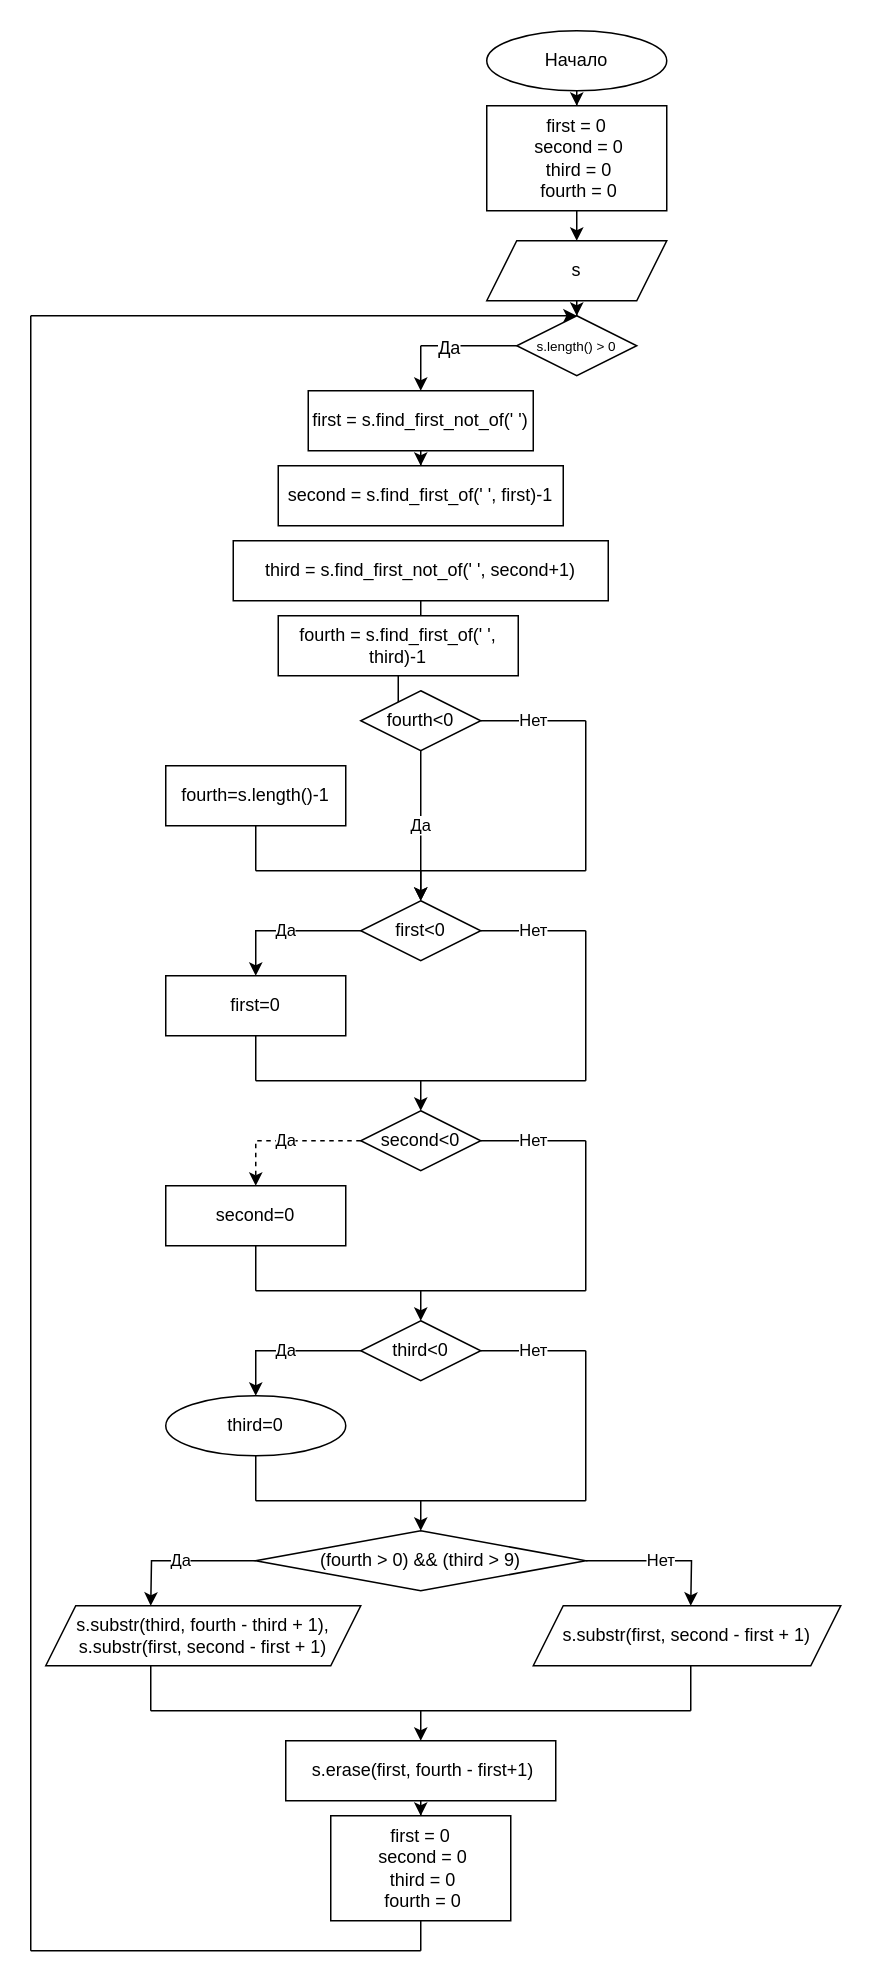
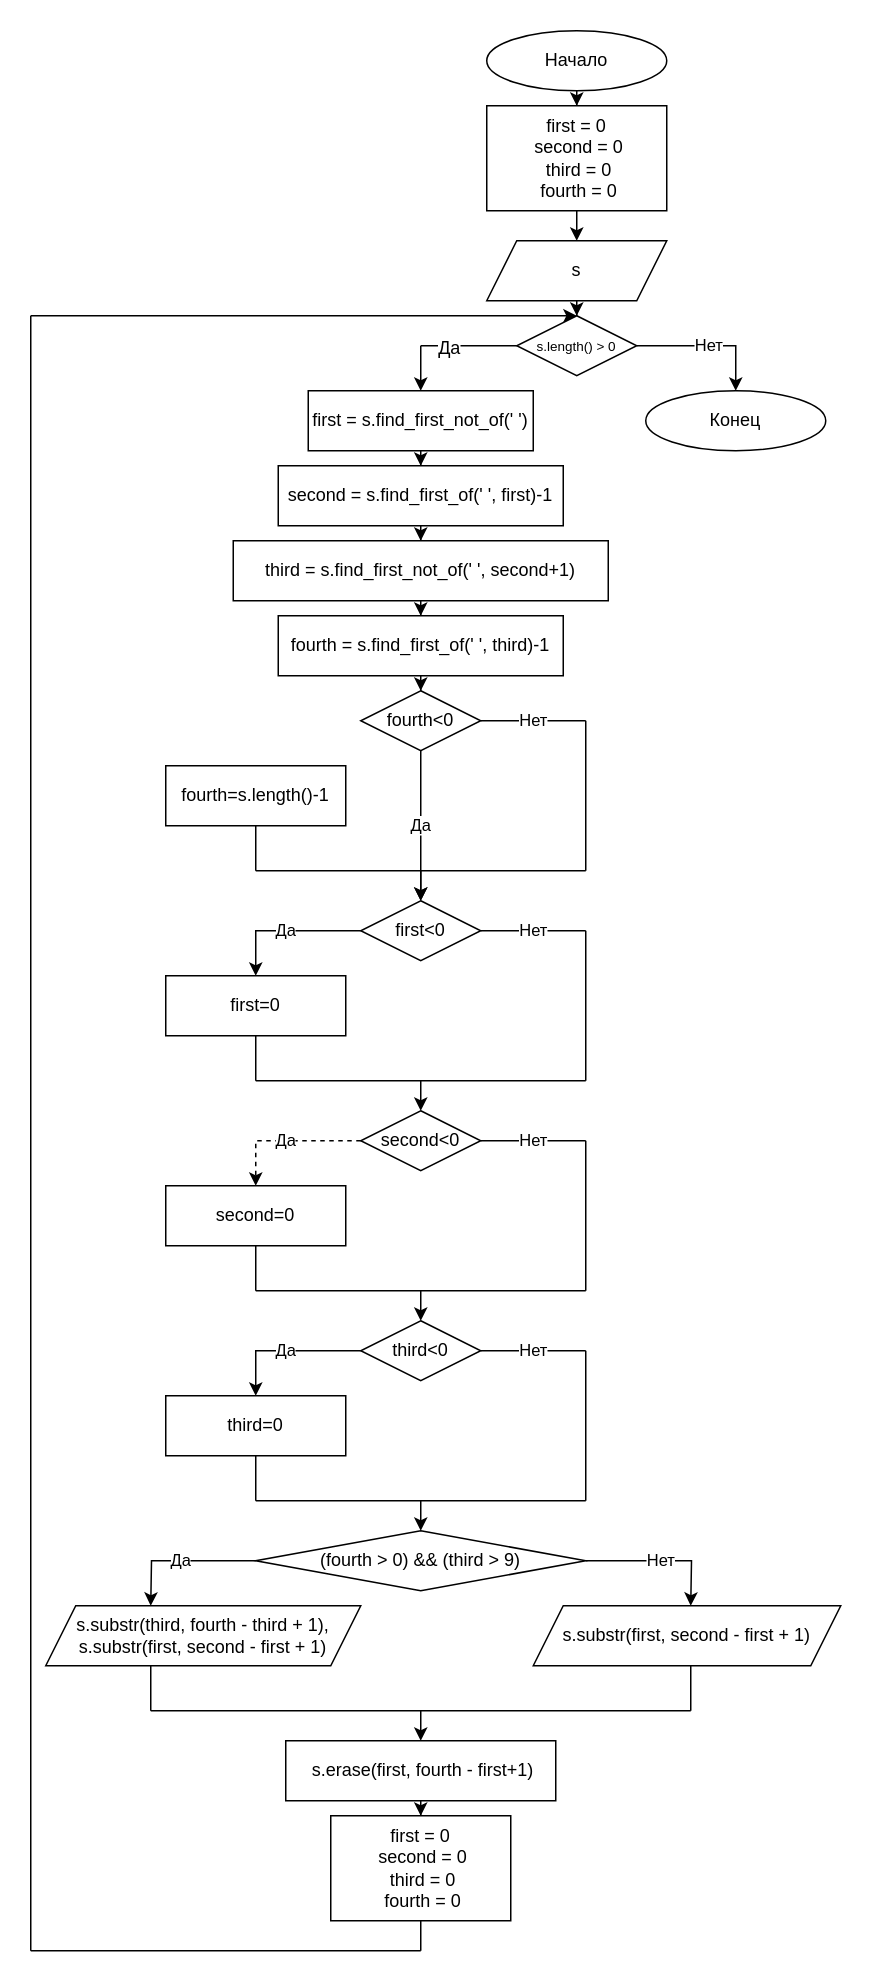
edge "s.length() > 0" -> "Конец": added, label "Нет"
node "Конец": added
edge "second = s.find_first_of(' ', first)-1" -> "third = s.find_first_not_of(' ', second+1)": added
node "fourth = s.find_first_of(' ', third)-1": size 240x60 -> 285x60
node "third=0": shape ellipse -> rectangle
